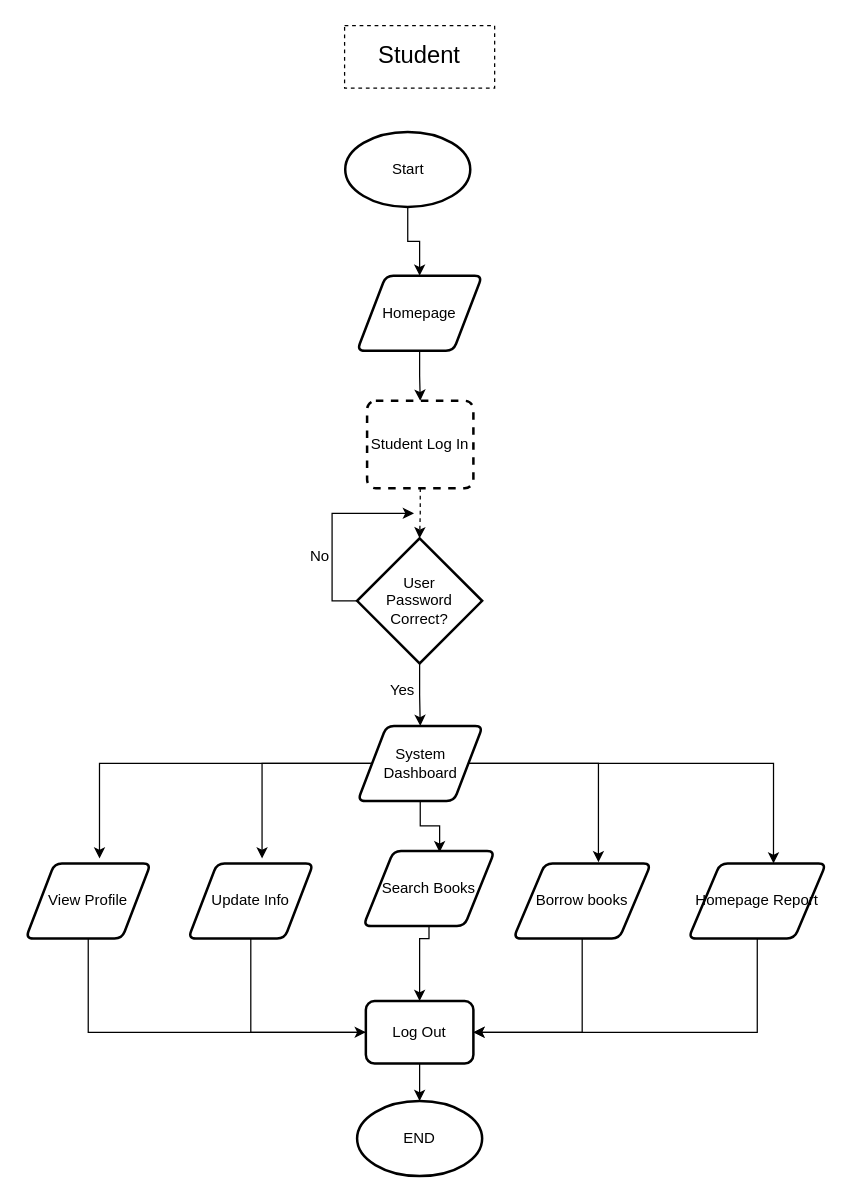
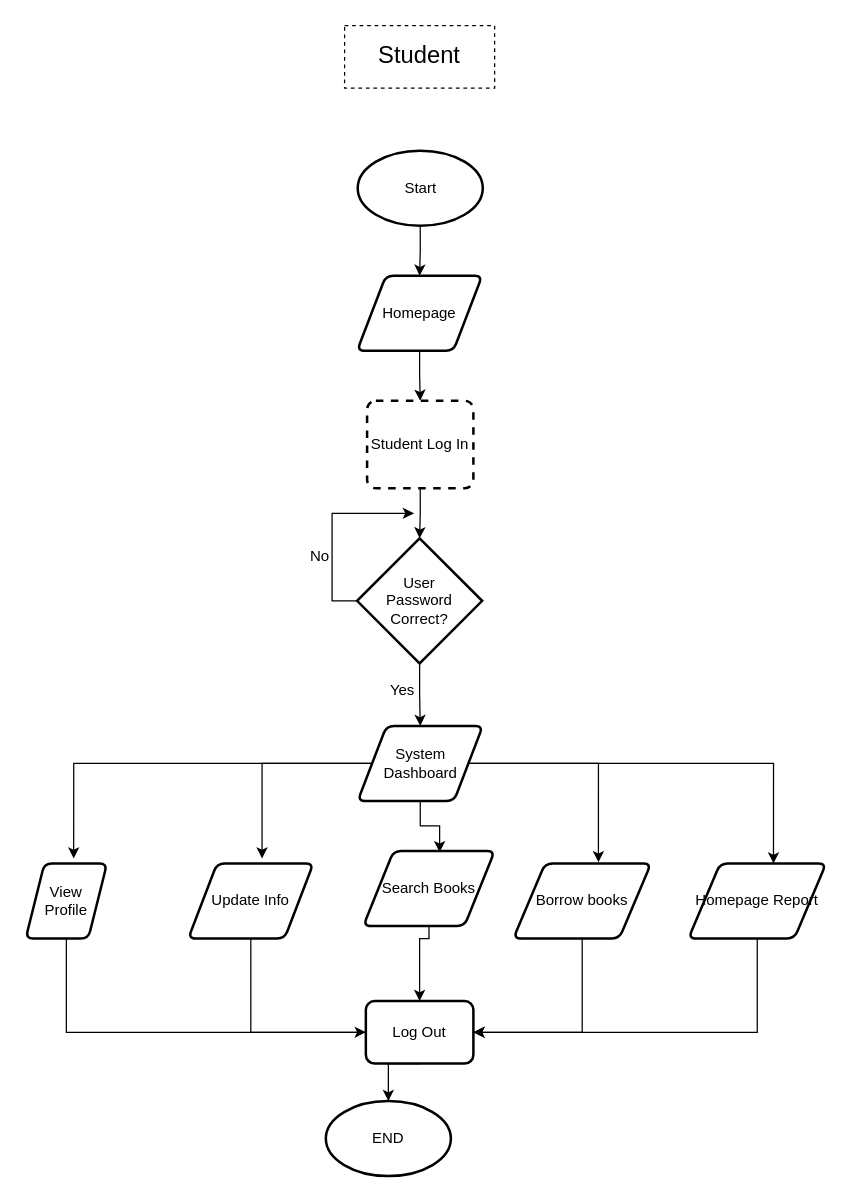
node "Start": moved (408, 169) -> (420, 188)
edge "Student Log In" -> "User Password Correct?": style dashed -> solid
node "View Profile": size 125x75 -> 81x75
node "END": moved (419, 1138) -> (388, 1138)
